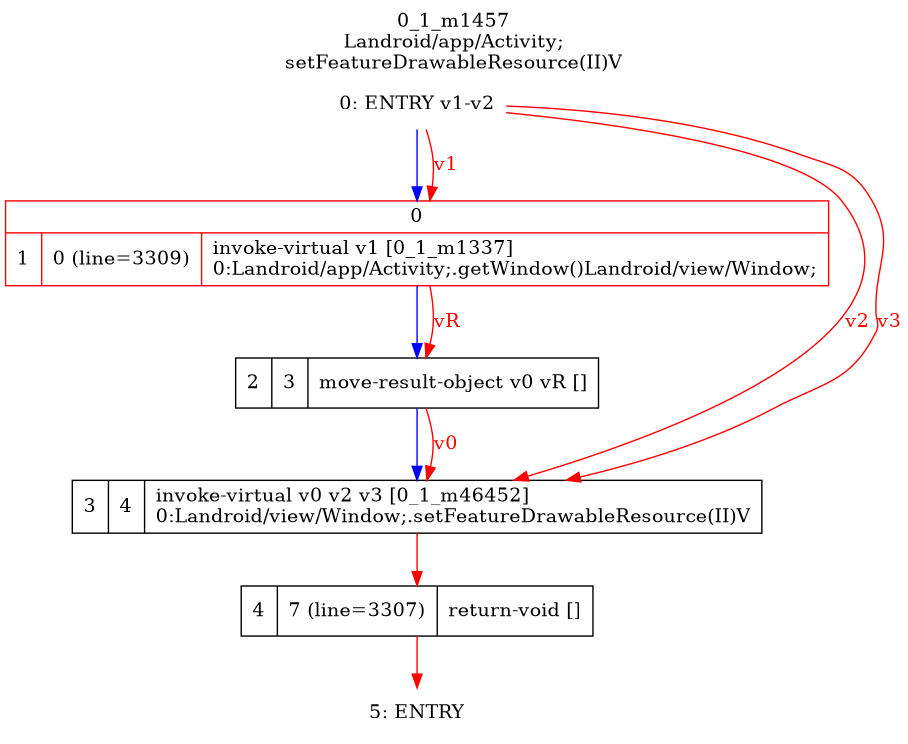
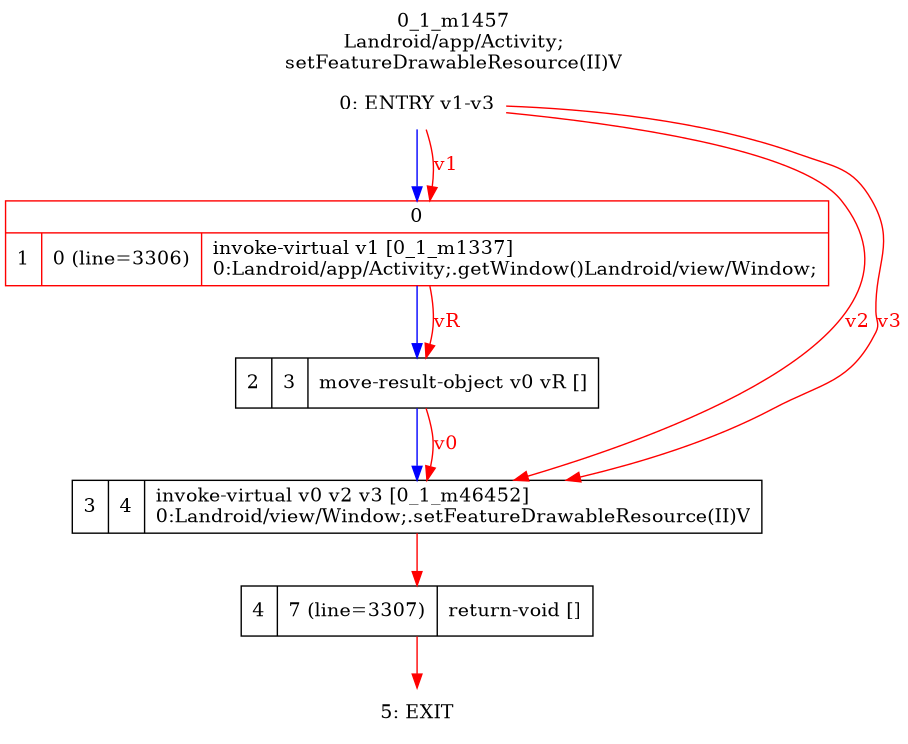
node "0: ENTRY v1-v2": label "0: ENTRY v1-v2" -> "0: ENTRY v1-v3"
node "0": text "0 (line=3309)" -> "0 (line=3306)"
node "5: ENTRY": label "5: ENTRY" -> "5: EXIT"
